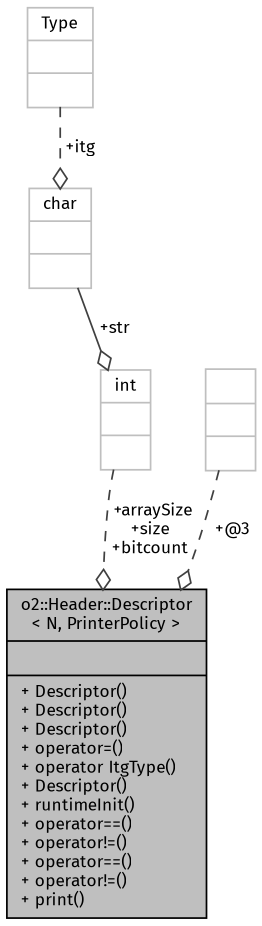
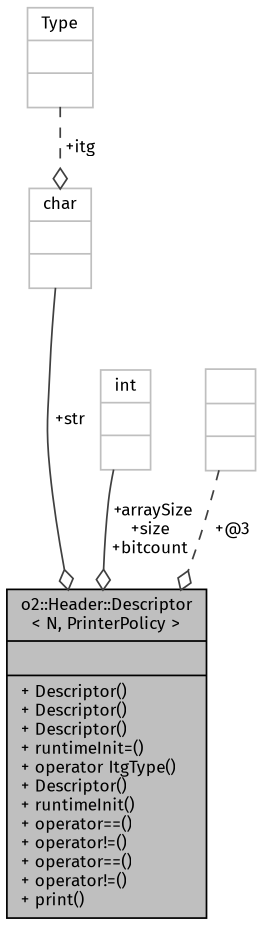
edge "char" -> "int": now "char" -> "o2::Header::Descriptor"
edge "int" -> "o2::Header::Descriptor": style dashed -> solid
node "o2::Header::Descriptor": text "+ operator=()" -> "+ runtimeInit=()"
